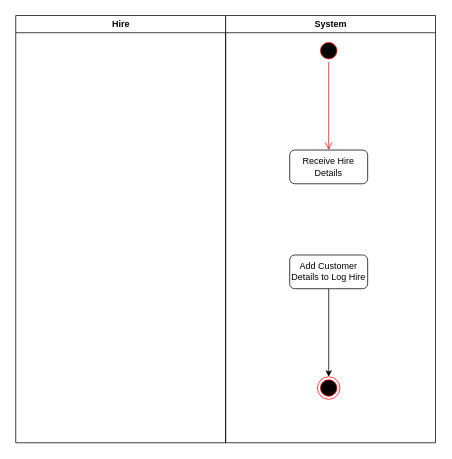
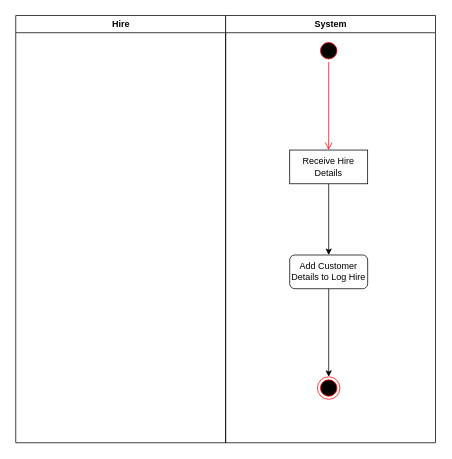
node "Receive Hire Details": shape rounded rectangle -> rectangle
edge "Receive Hire Details" -> "Add Customer Details to Log Hire": added
